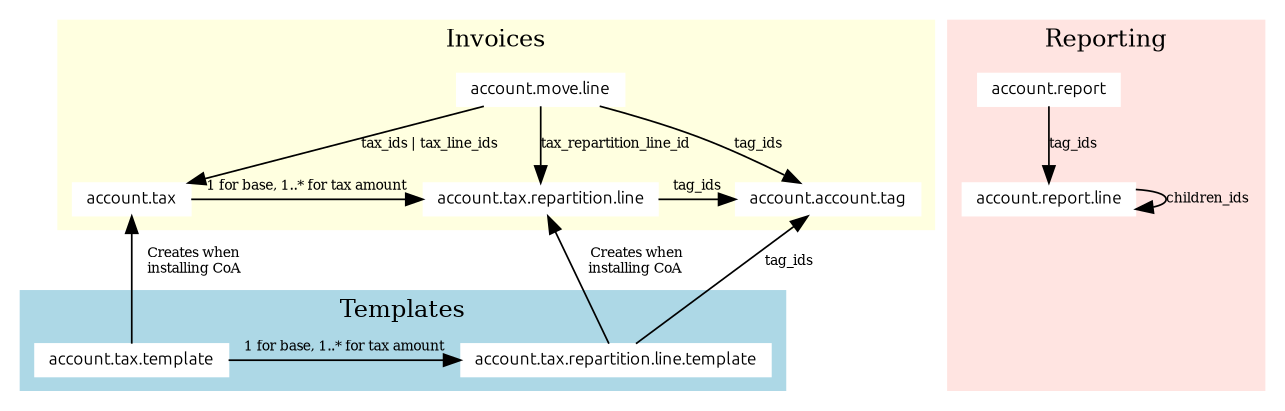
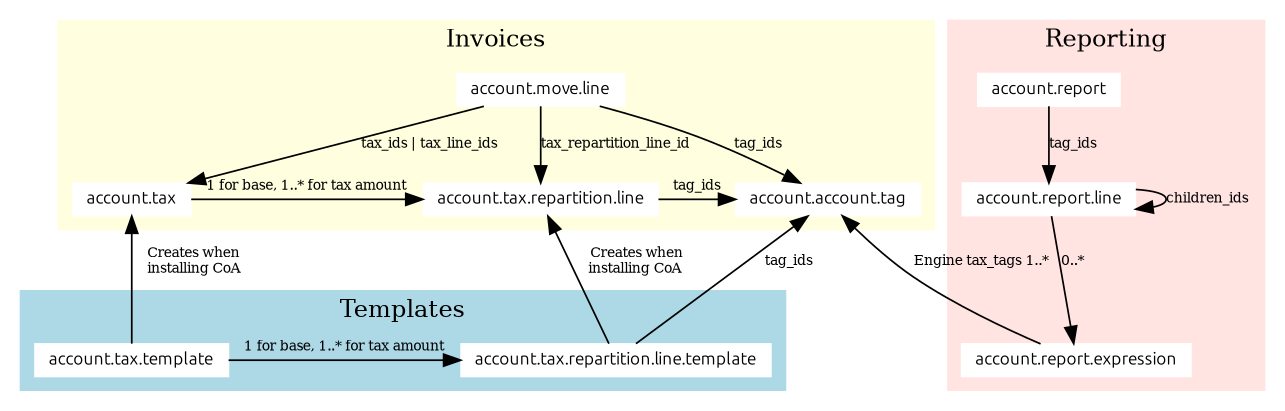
node "account.report.expression": added
